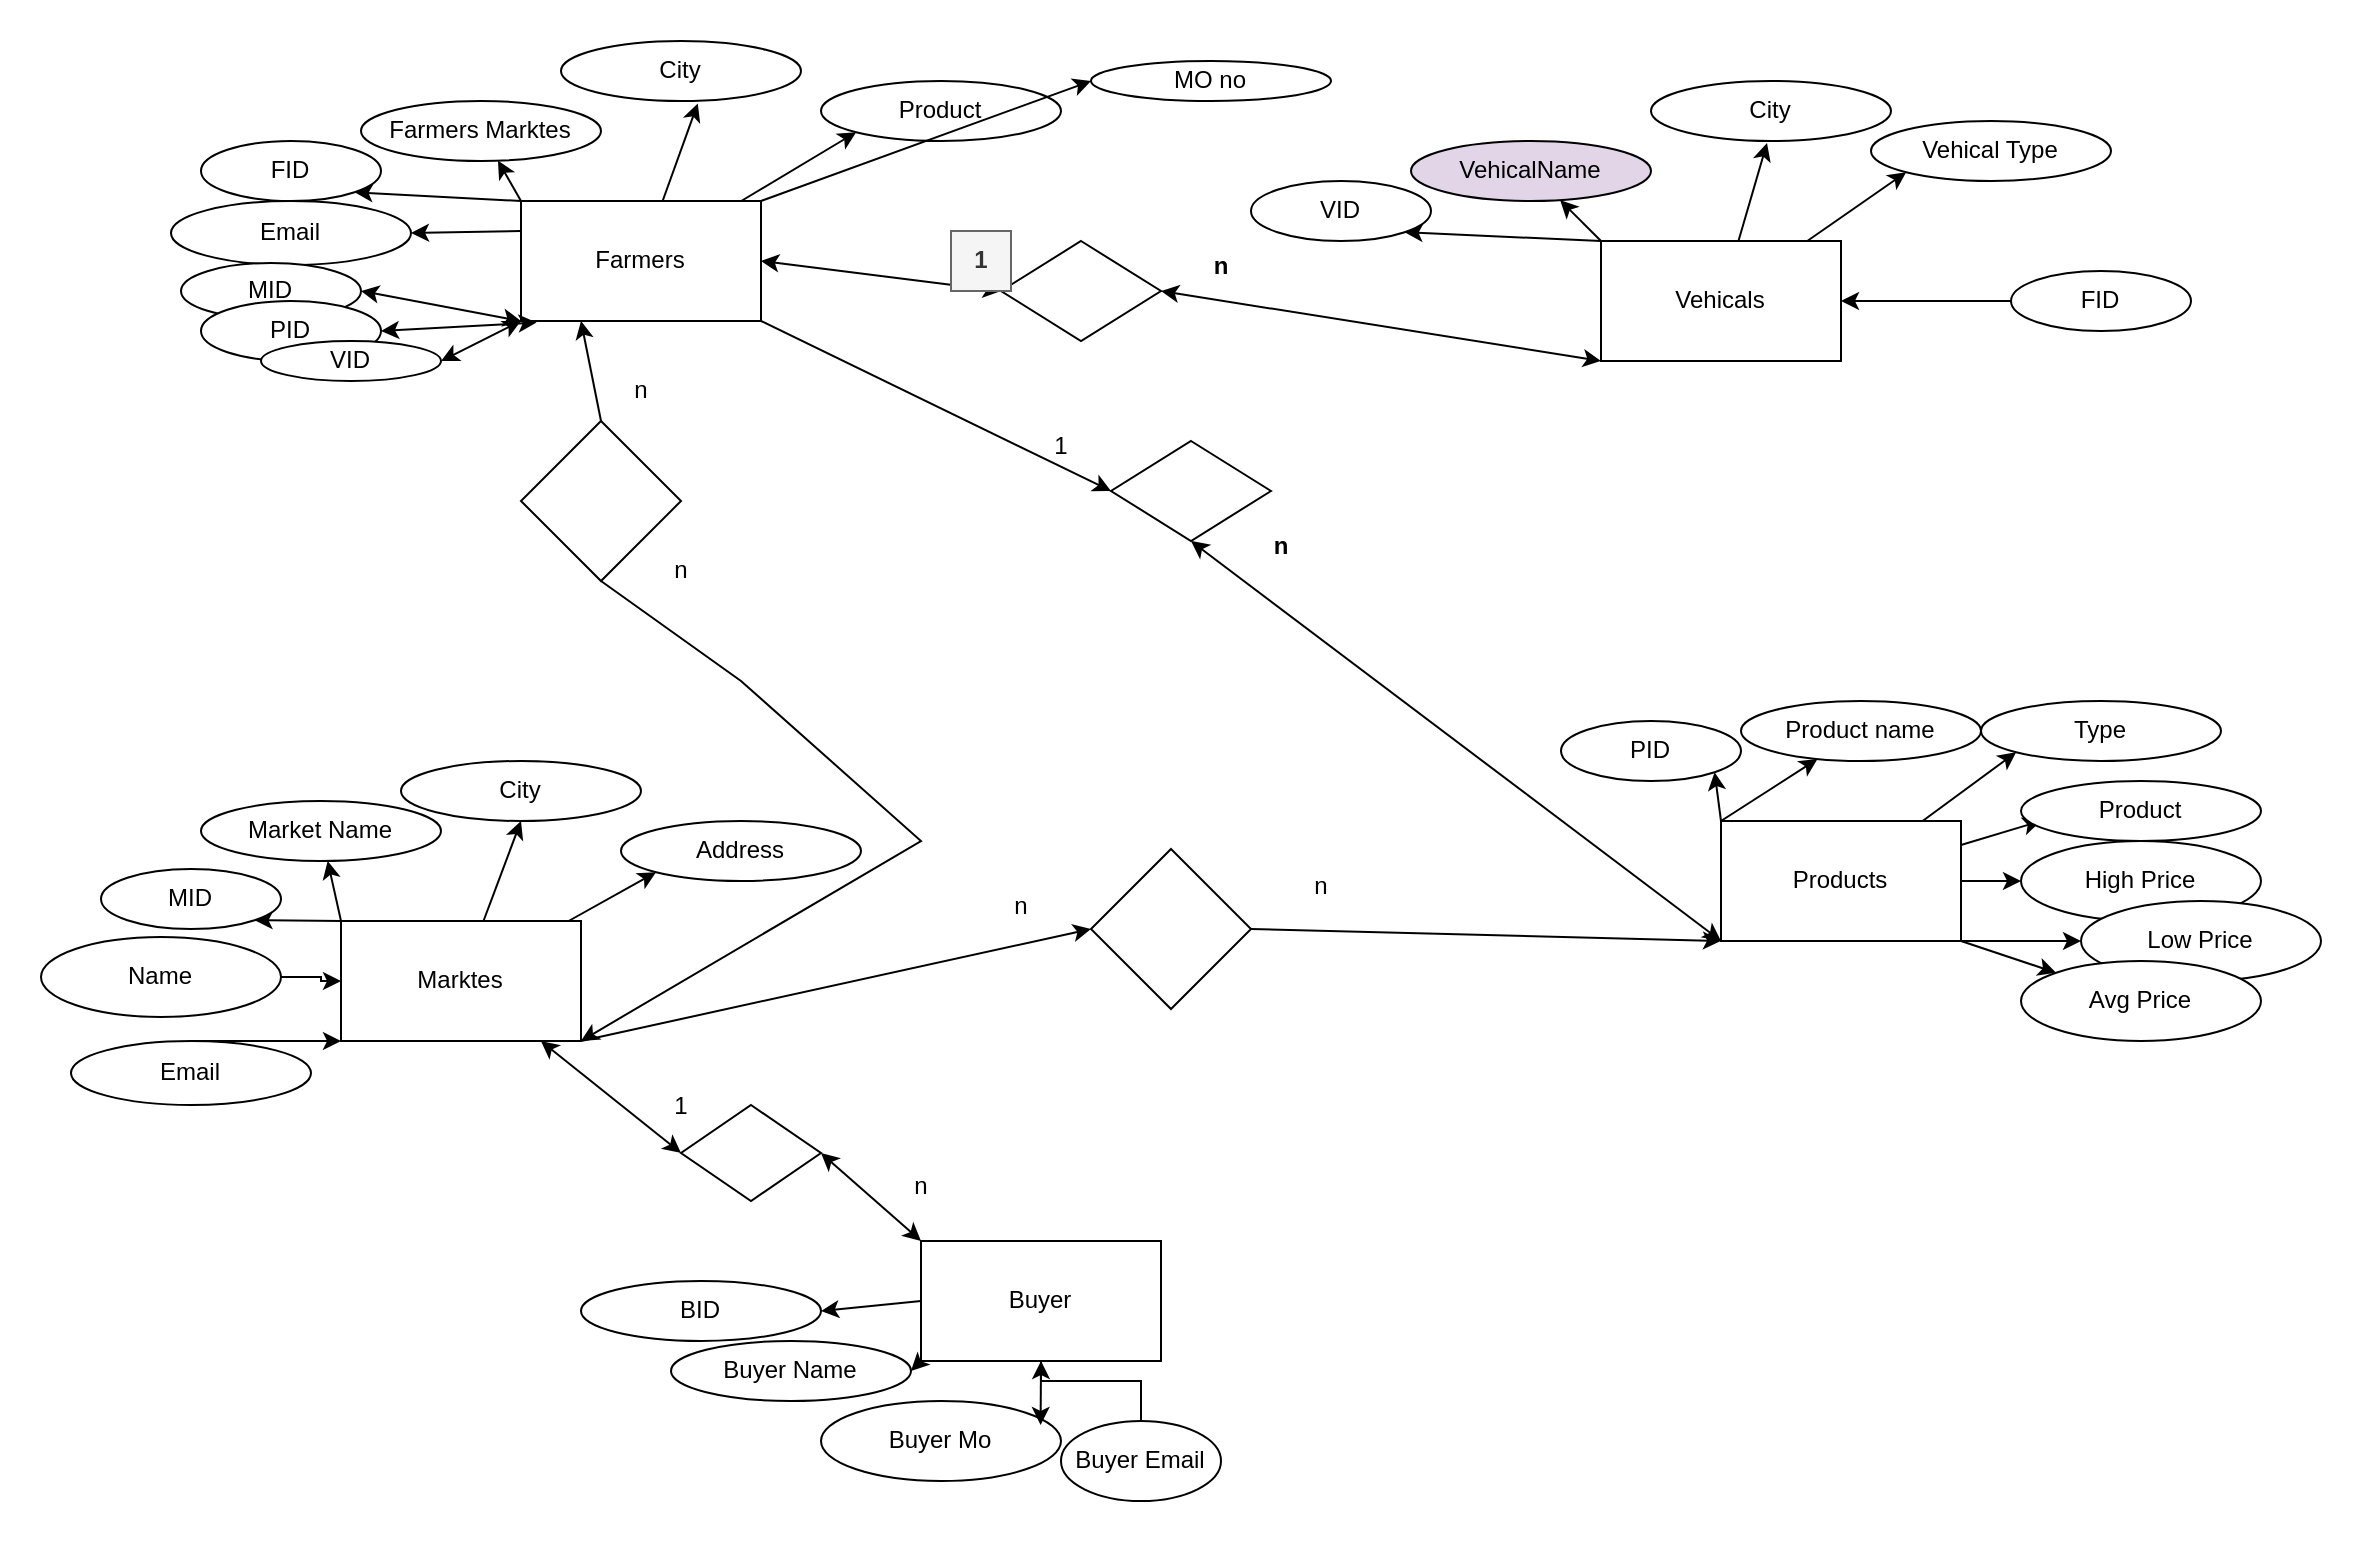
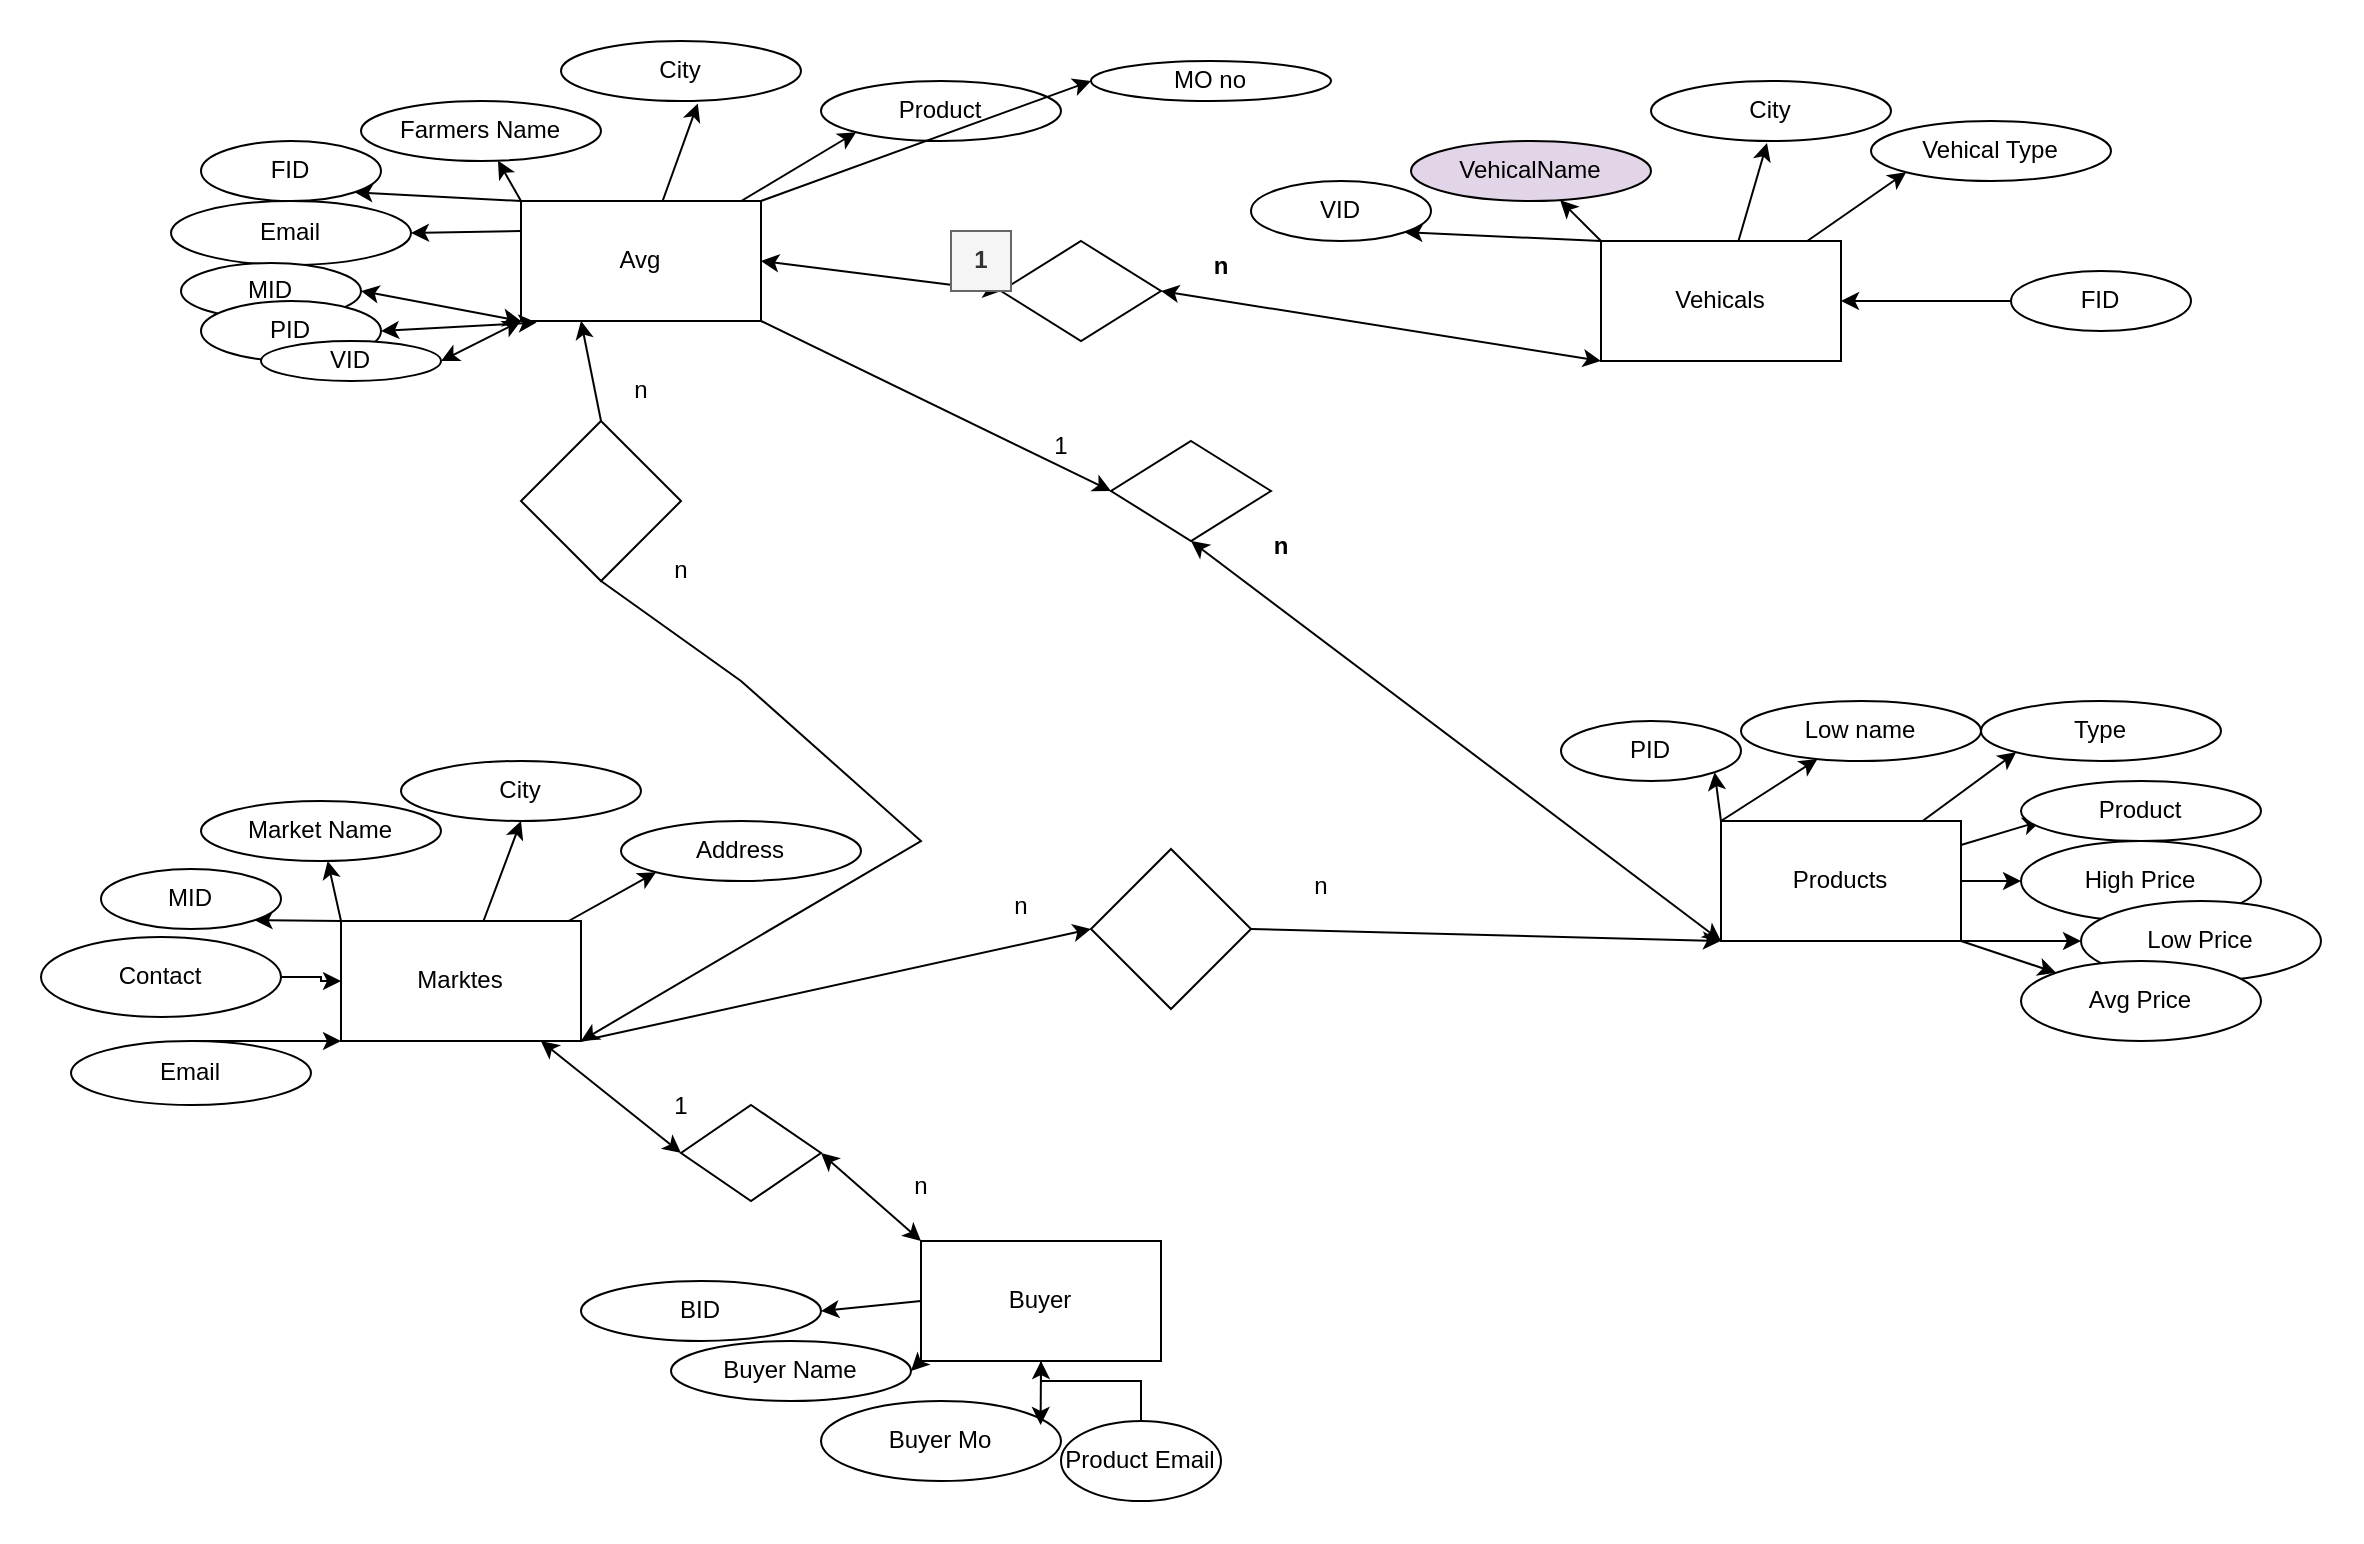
node "Farmers Marktes": label "Farmers Marktes" -> "Farmers Name"
node "Farmers": label "Farmers" -> "Avg"
node "Product name": label "Product name" -> "Low name"
node "Name": label "Name" -> "Contact"
node "Buyer Email": label "Buyer Email" -> "Product Email"
